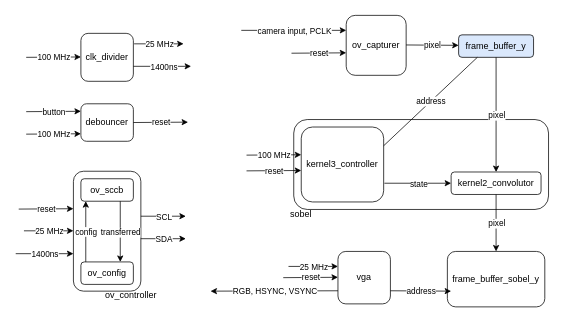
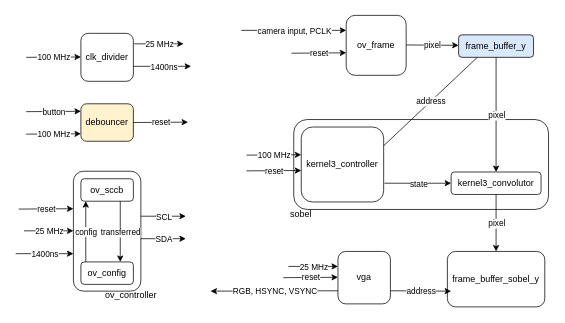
node "ov_capturer": label "ov_capturer" -> "ov_frame"
node "debouncer": fillcolor #ffffff -> #fff2cc
node "kernel2_convolutor": label "kernel2_convolutor" -> "kernel3_convolutor"
